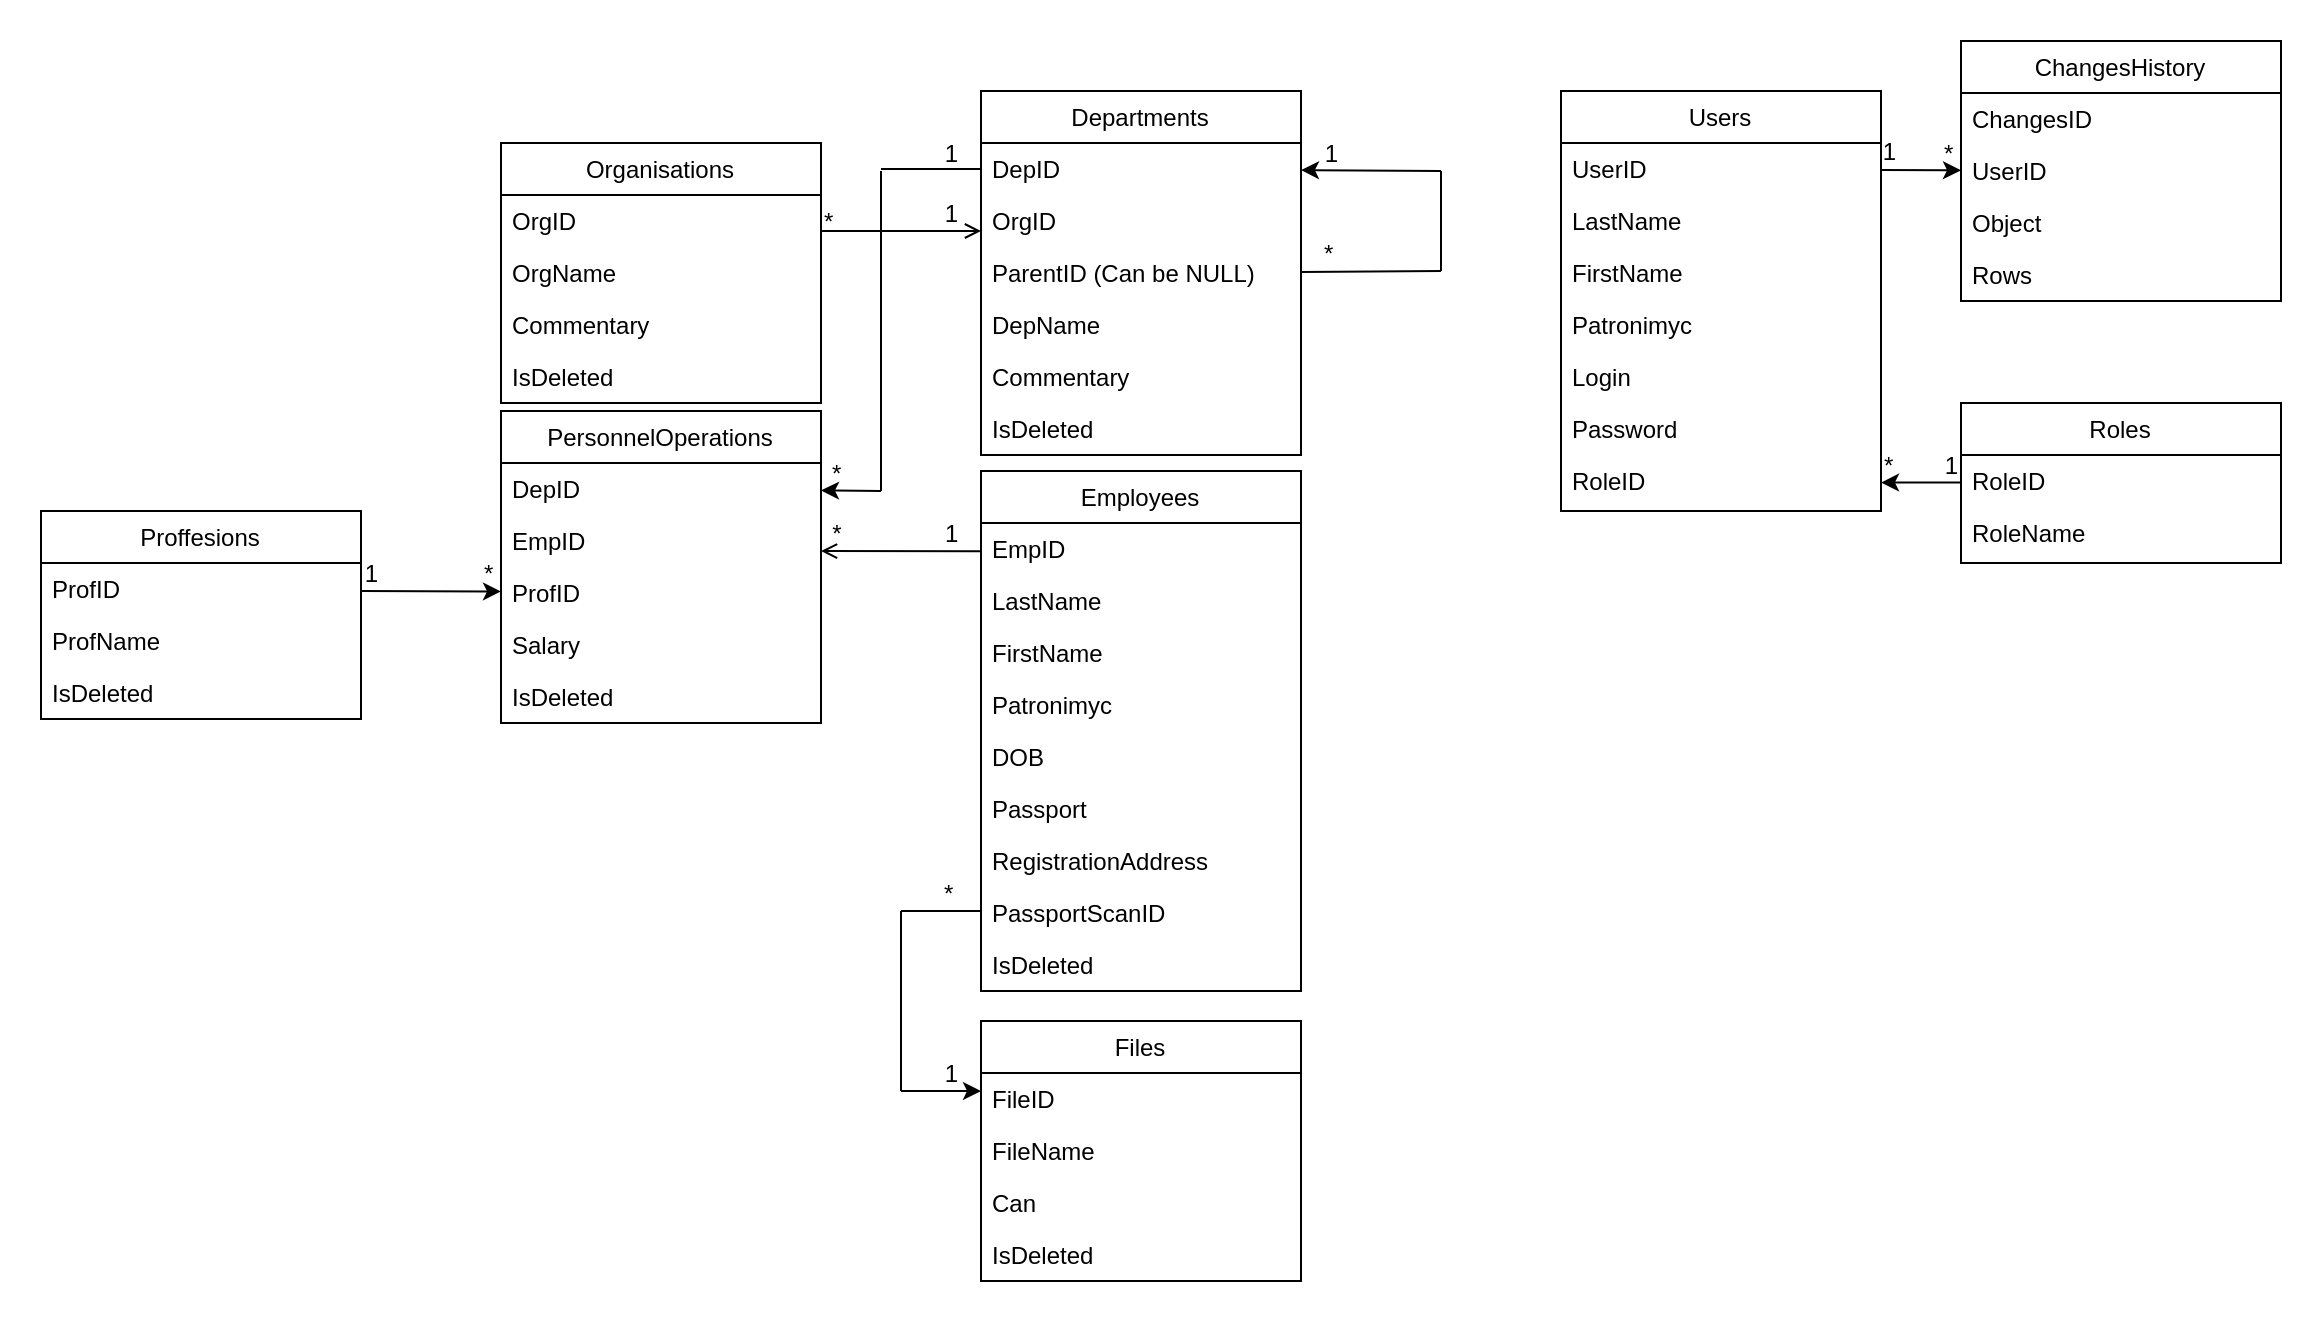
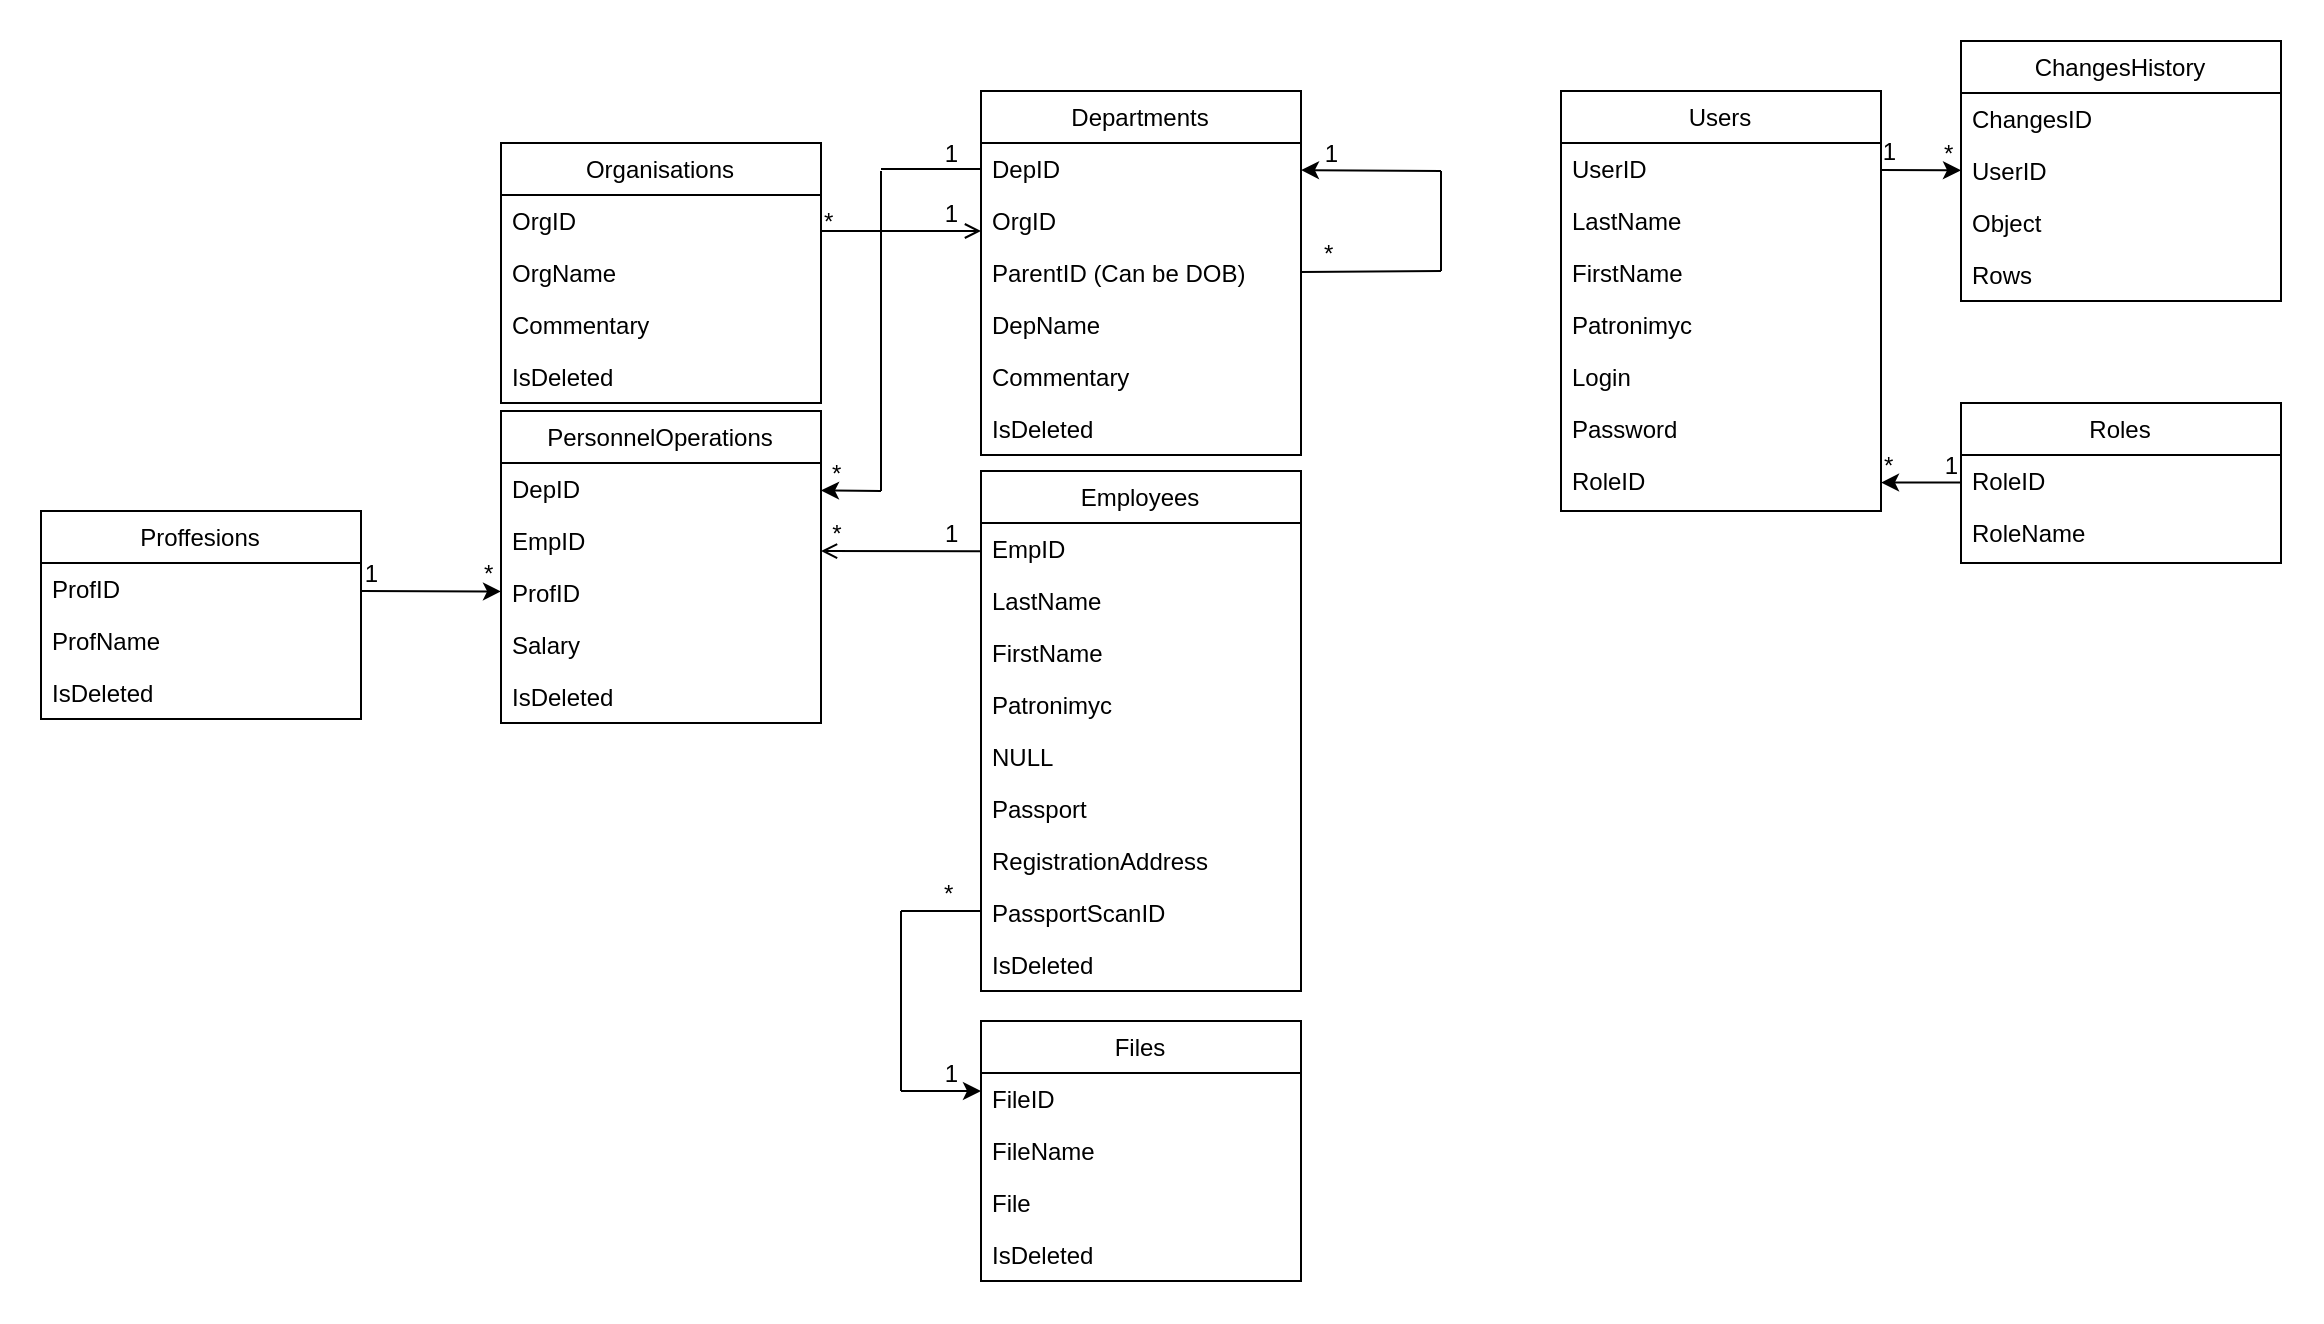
node "ParentID (Can be NULL)": label "ParentID (Can be NULL)" -> "ParentID (Can be DOB)"
node "DOB": label "DOB" -> "NULL"
node "Can": label "Can" -> "File"
